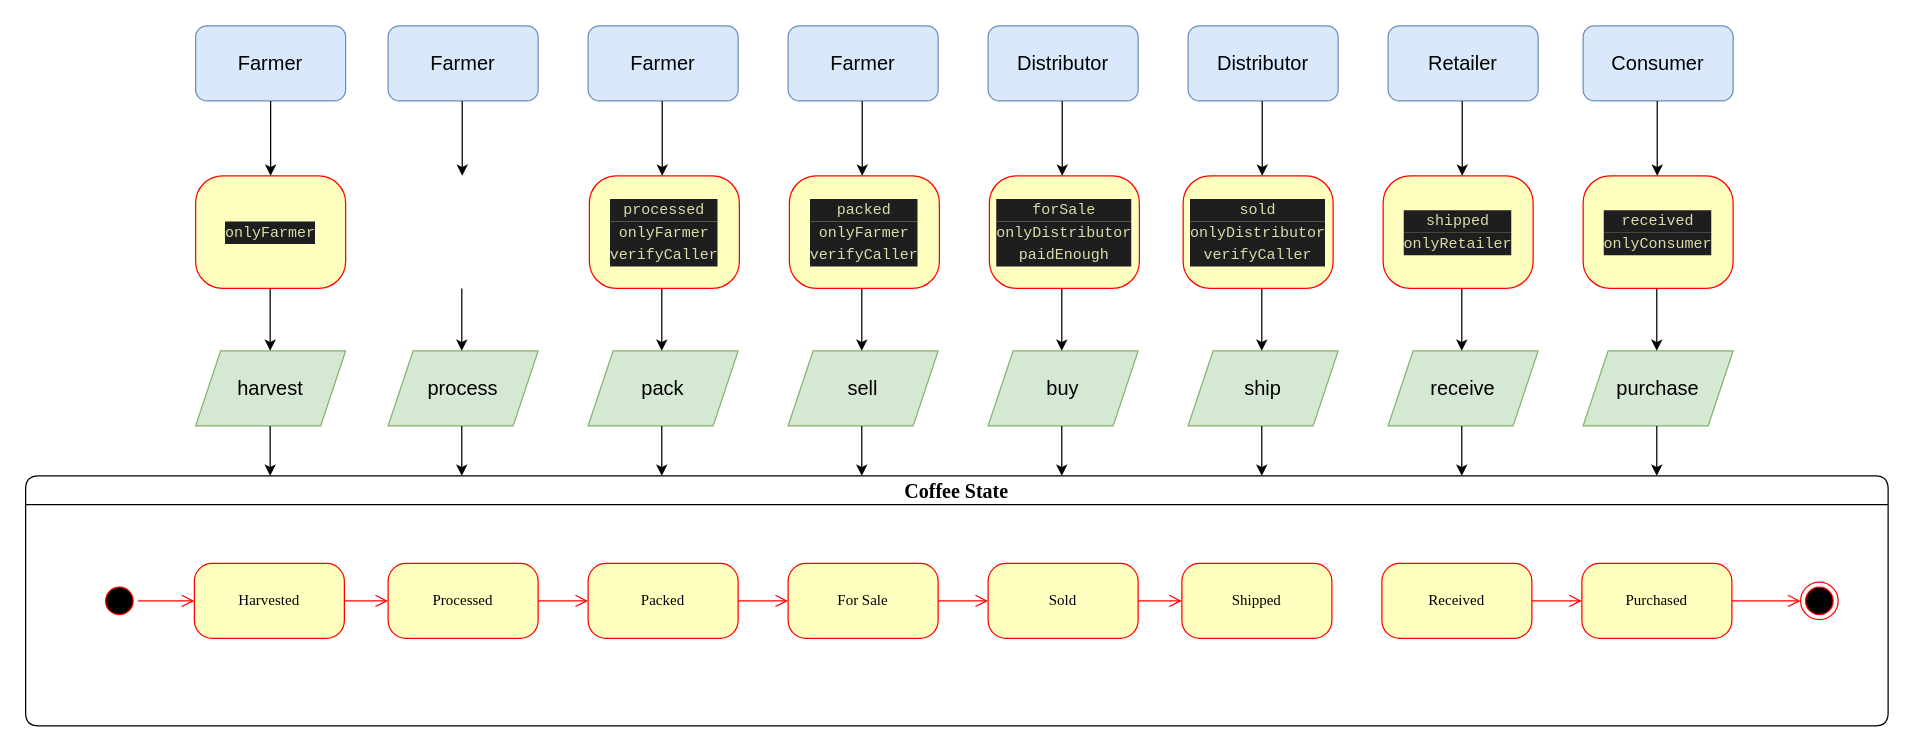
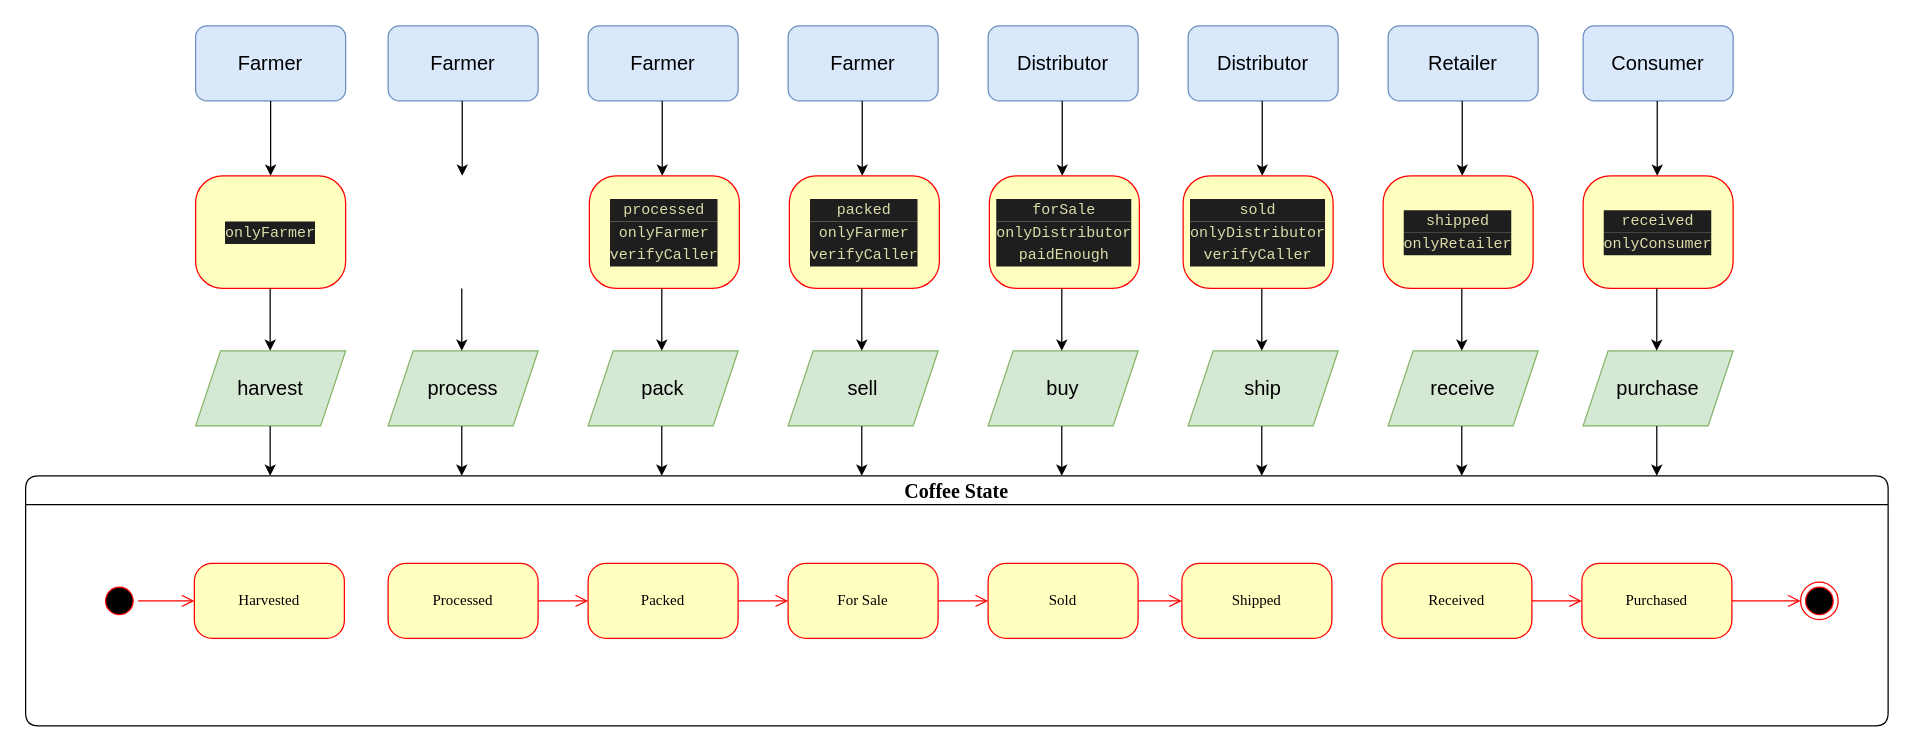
edge "Harvested" -> "Processed": removed
